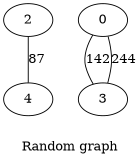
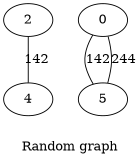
edge "2" -- "4": label "87" -> "142"
node "3": label "3" -> "5"
